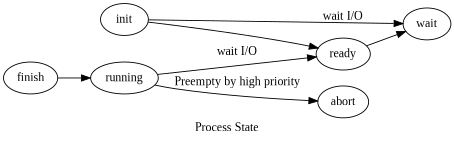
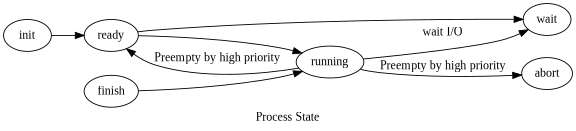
edge "init" -> "wait": now "running" -> "wait"
edge "ready" -> "running": added
edge "running" -> "ready": label "wait I/O" -> "Preempty by high priority"
